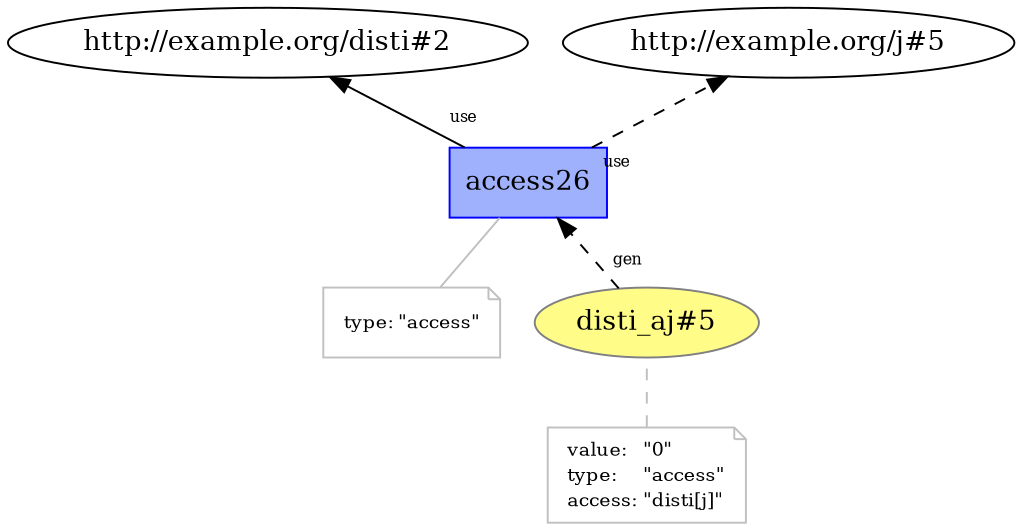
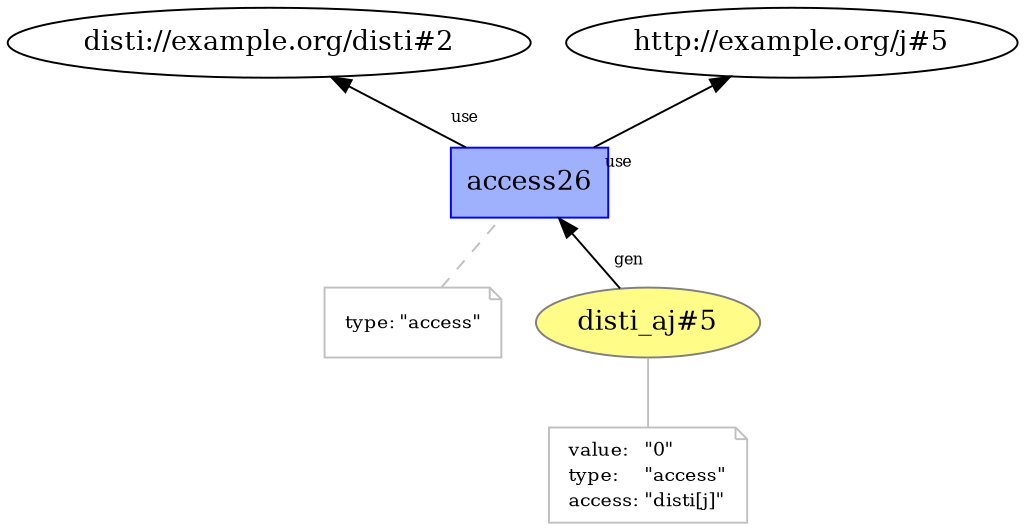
node "http://example.org/disti#2": label "http://example.org/disti#2" -> "disti://example.org/disti#2"
edge "access26" -> "http://example.org/j#5": style dashed -> solid
edge "access26" -- "type:": style solid -> dashed
edge "disti_aj#5" -> "access26": style dashed -> solid
edge "disti_aj#5" -- "value:": style dashed -> solid
